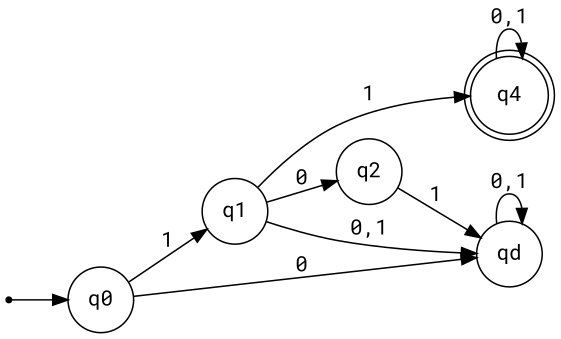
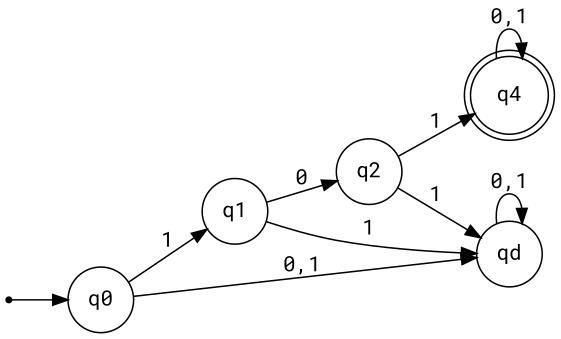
edge "q1" -> "q4": now "q2" -> "q4"
edge "q1" -> "qd": label "0,1" -> "1"
edge "q0" -> "qd": label "0" -> "0,1"
